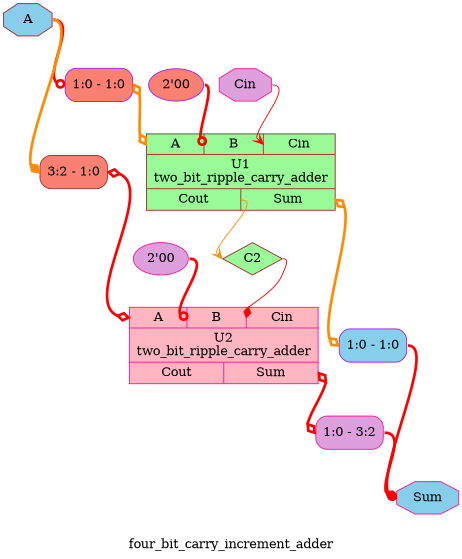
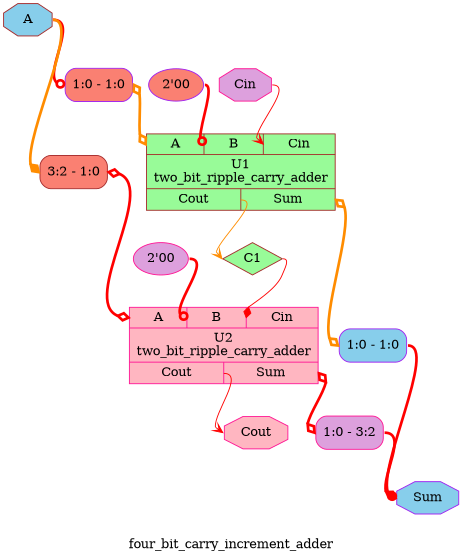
node "C2": label "C2" -> "C1"
node "Cout": added
node "Sum": color deeppink -> purple
